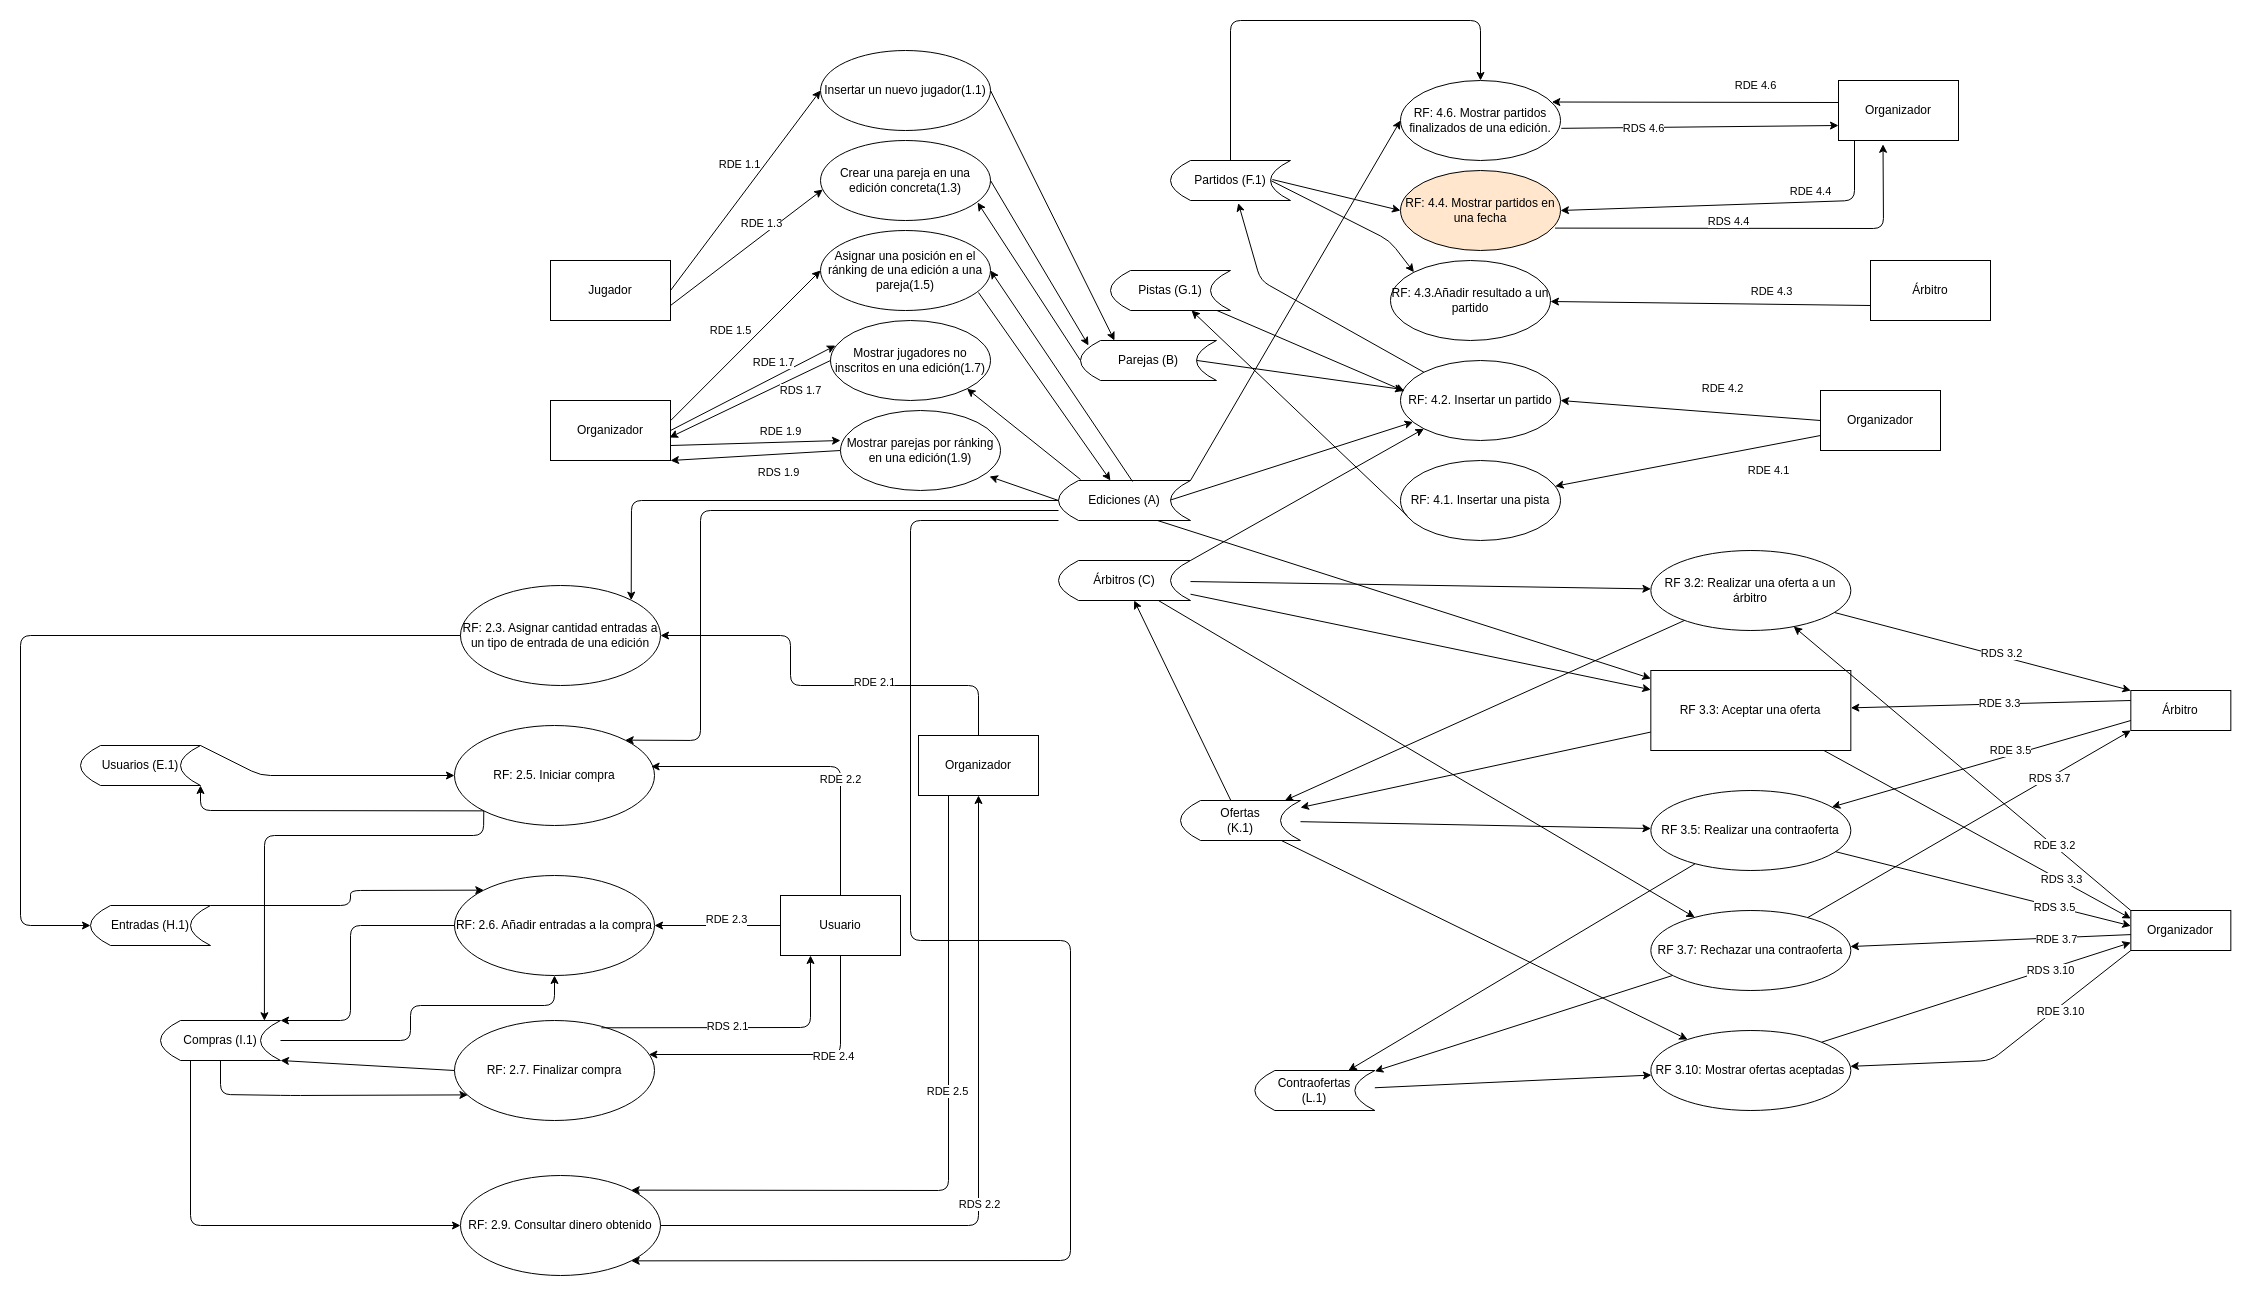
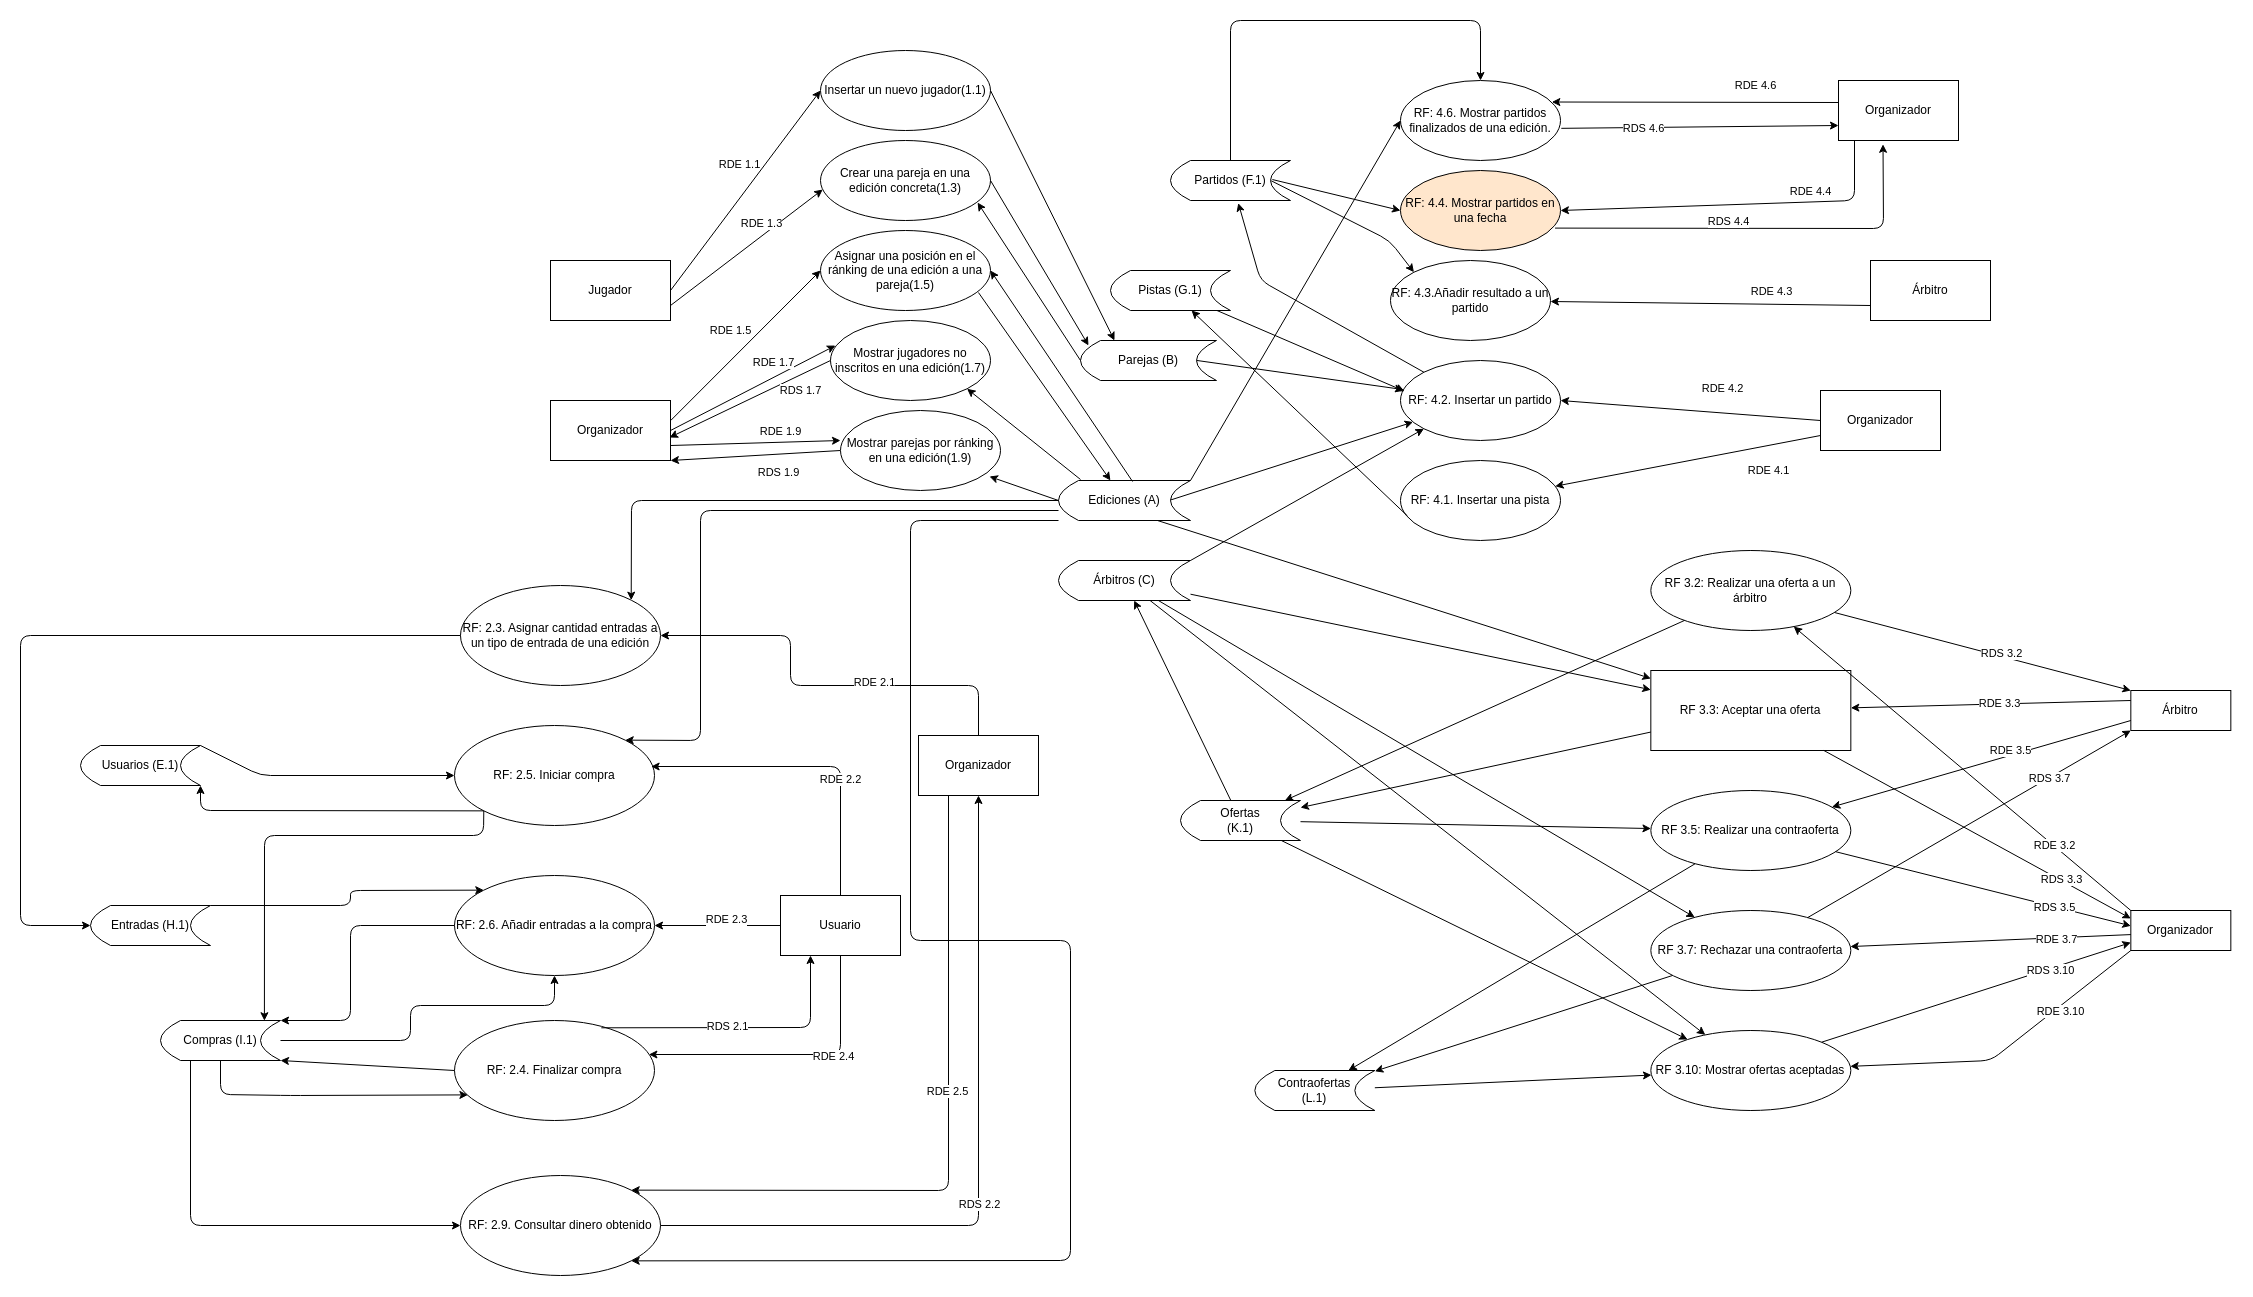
edge "Árbitros (C)" -> "RF 3.2: Realizar una oferta a un árbitro": now "Árbitros (C)" -> "RF 3.10: Mostrar ofertas aceptadas"
node "RF: 2.7. Finalizar compra": label "RF: 2.7. Finalizar compra" -> "RF: 2.4. Finalizar compra"
